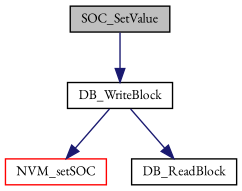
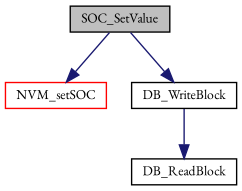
edge "DB_WriteBlock" -> "NVM_setSOC": now "SOC_SetValue" -> "NVM_setSOC"
